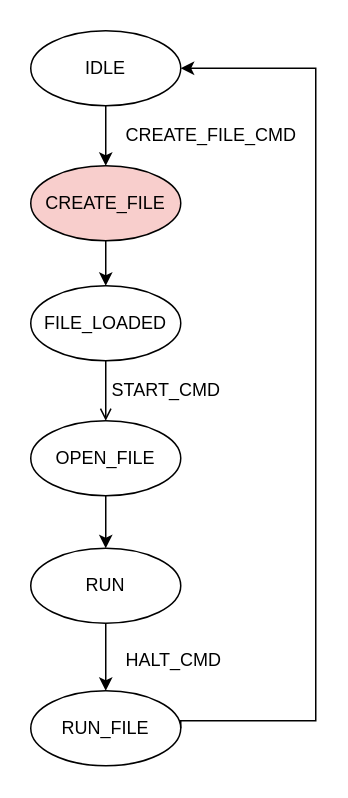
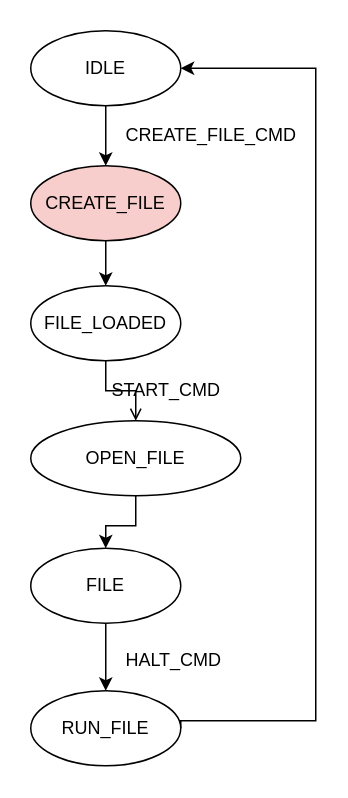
node "OPEN_FILE": size 150x75 -> 210x75
node "RUN": label "RUN" -> "FILE"
